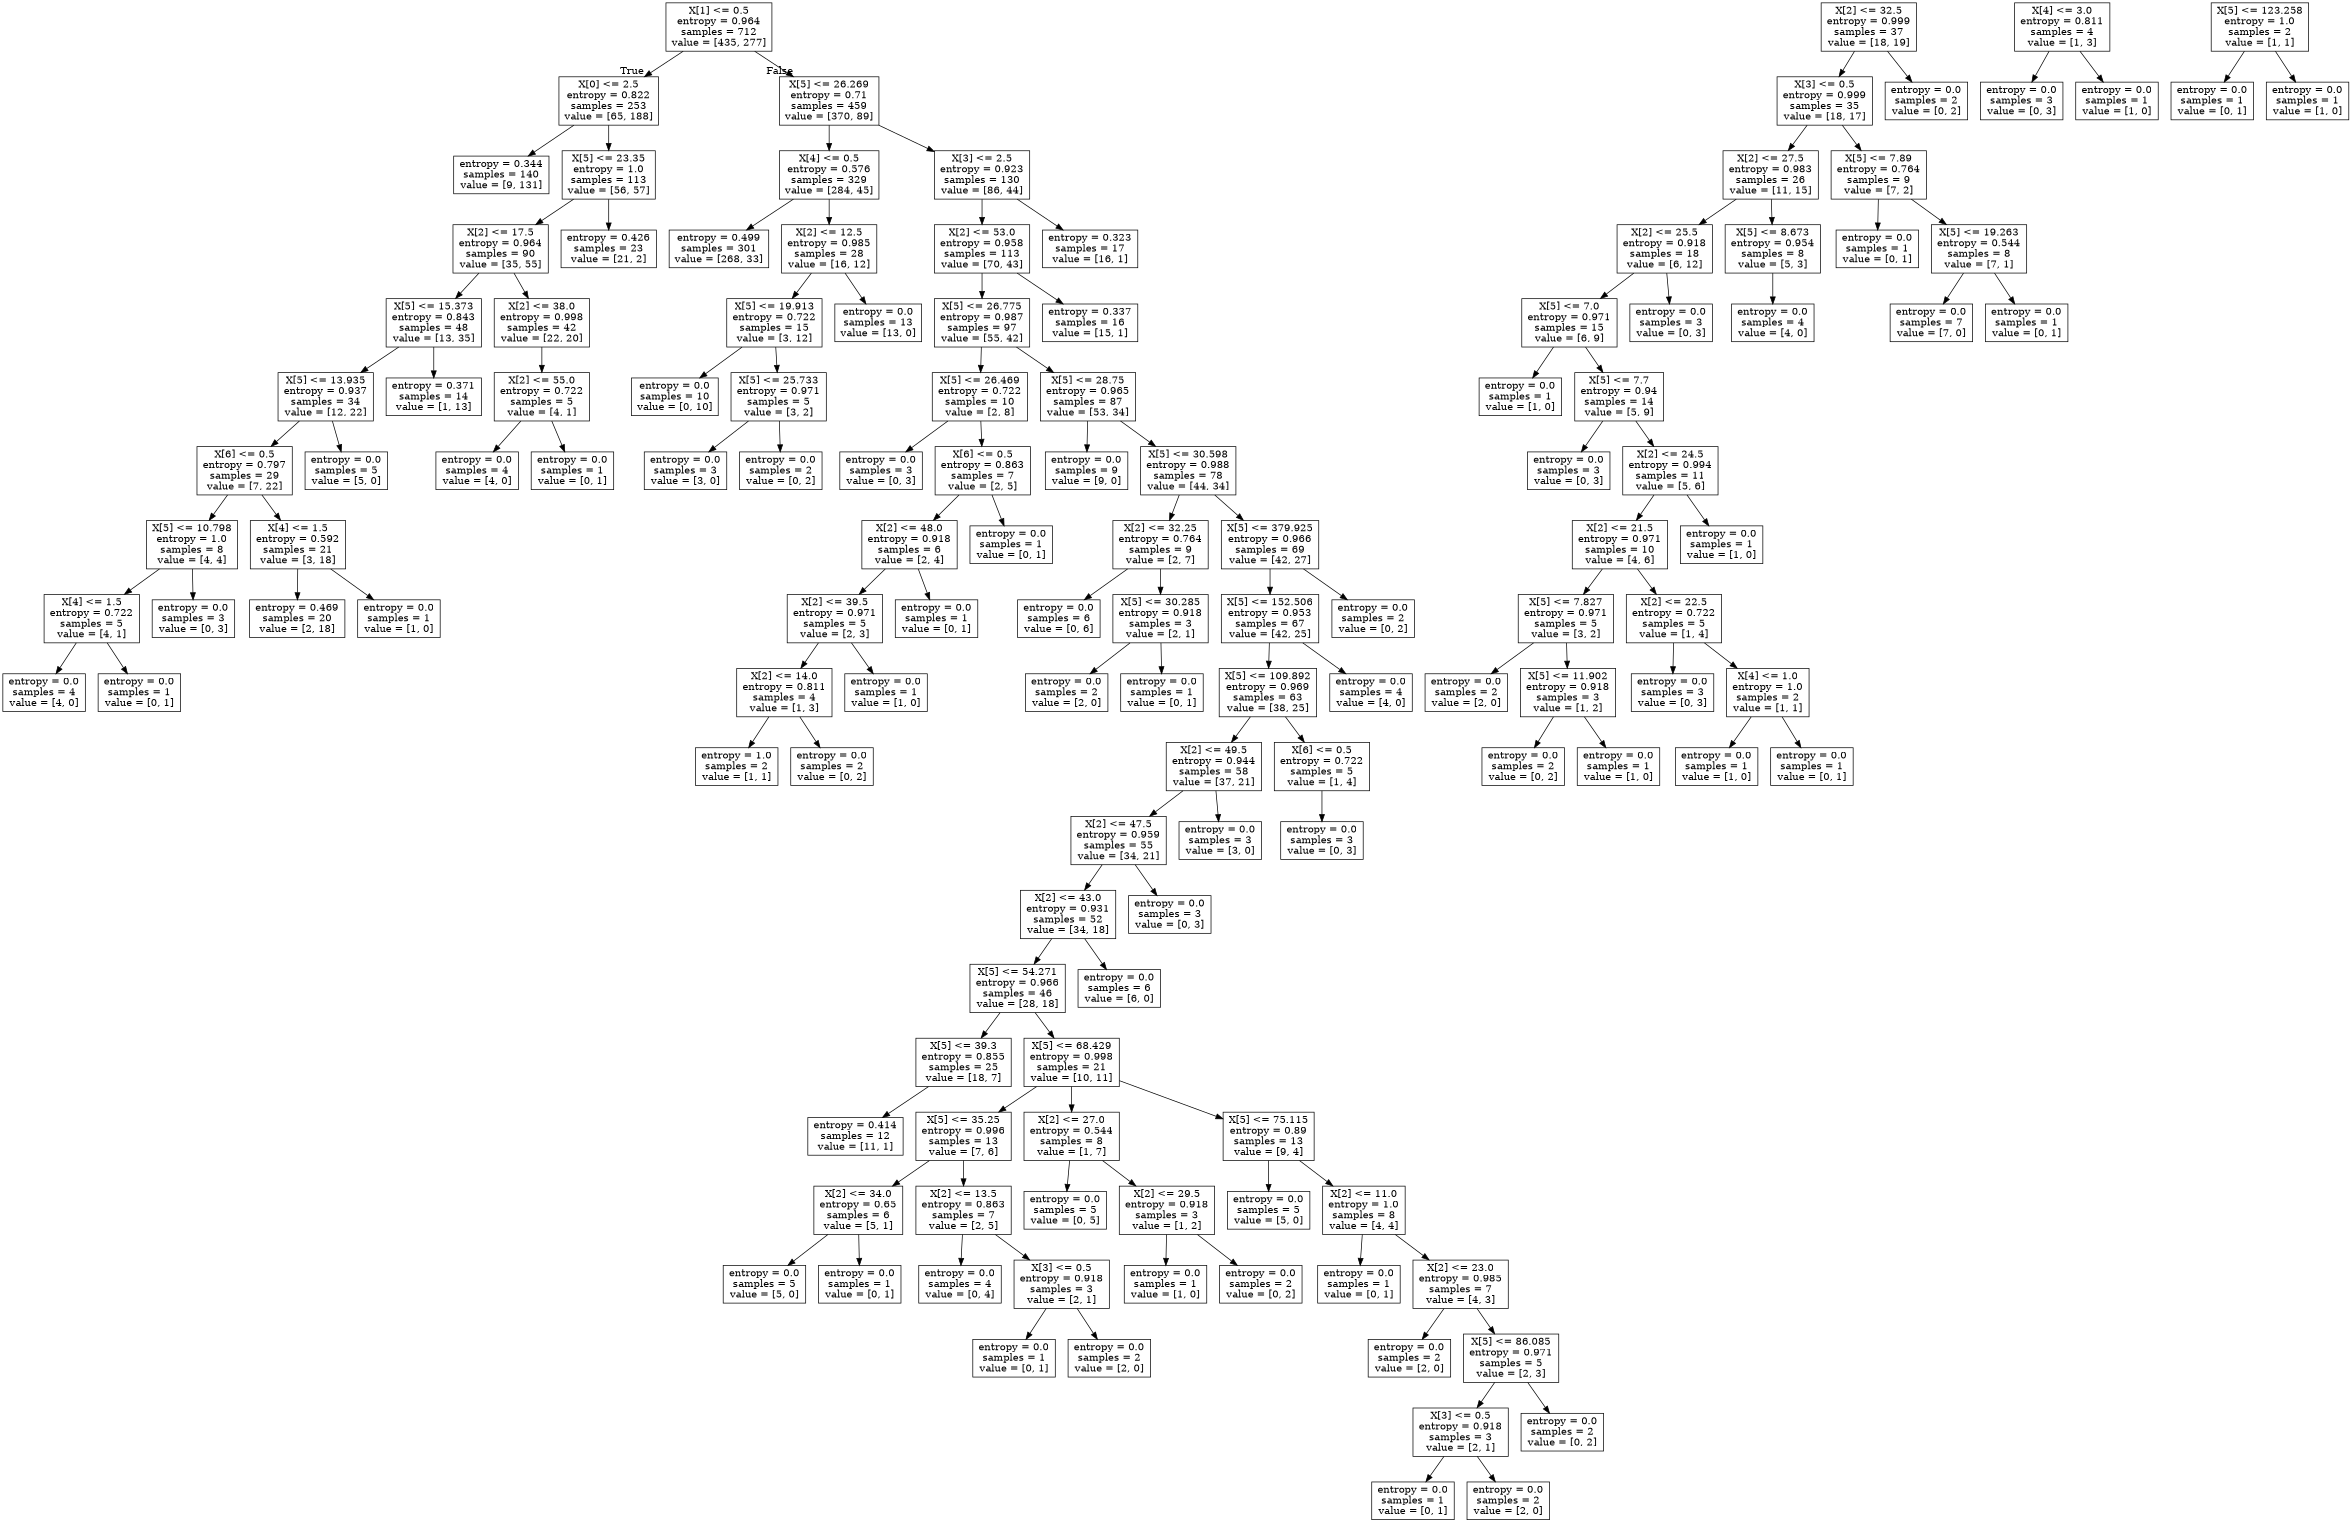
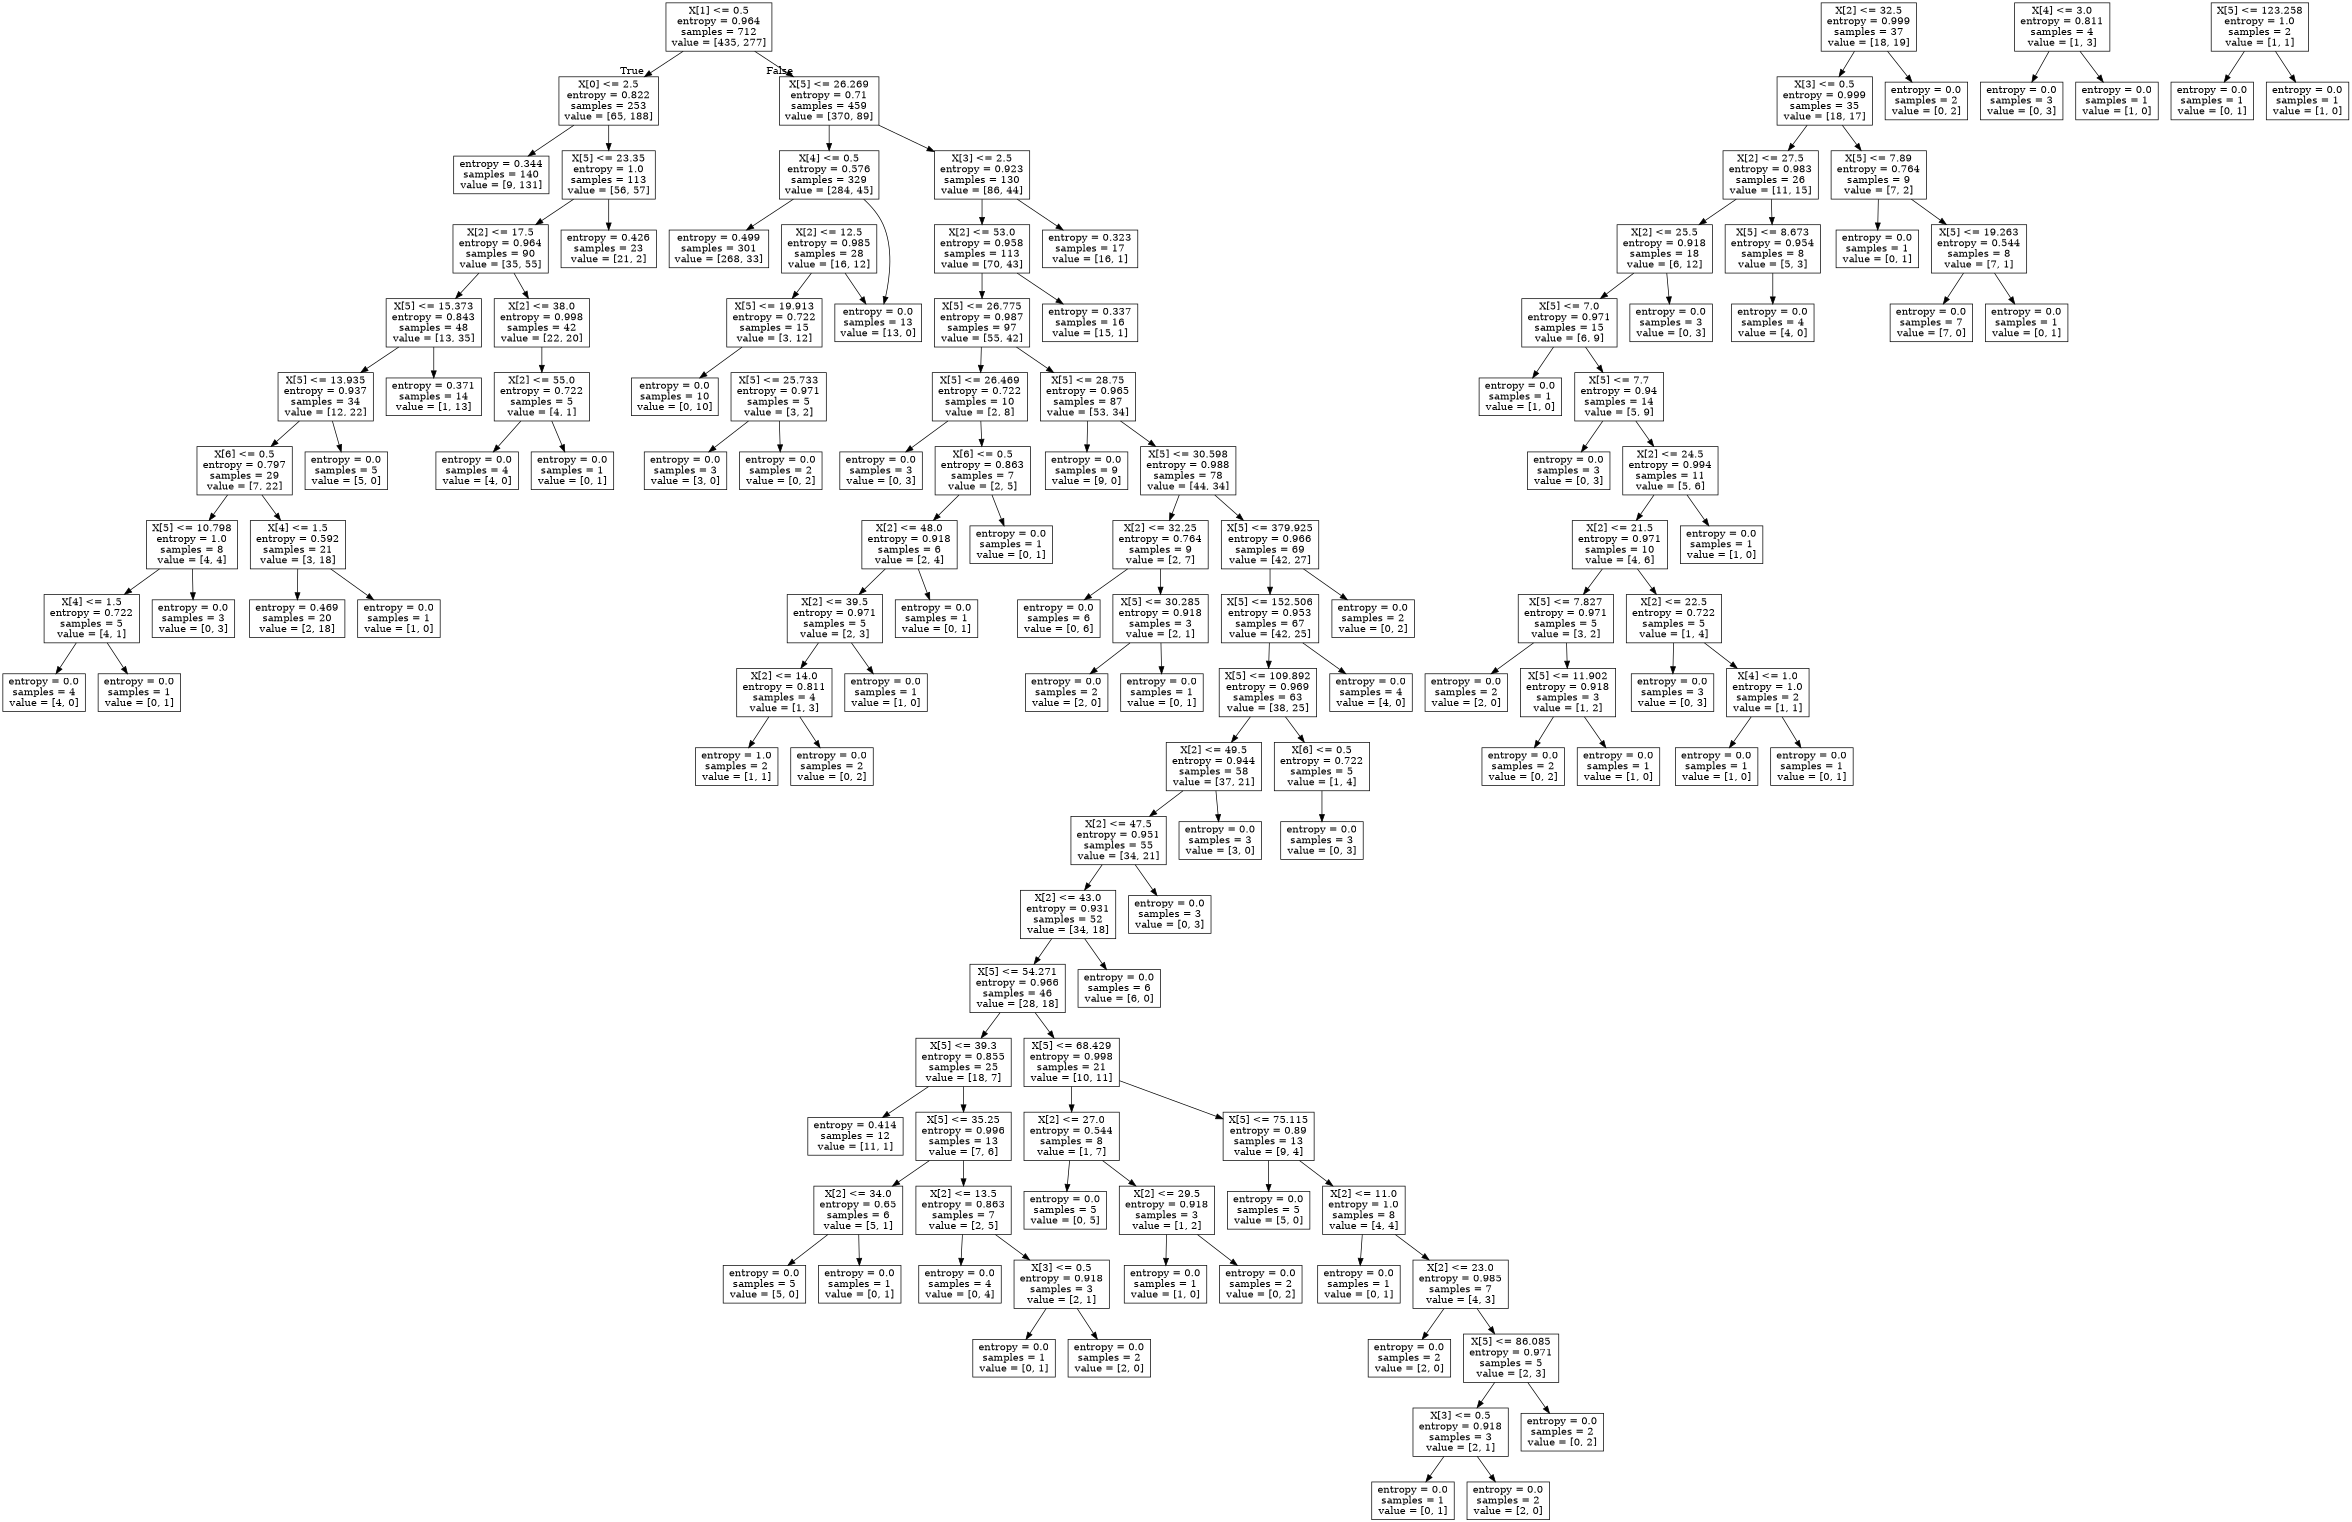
edge "X[4] <= 0.5 entropy = 0.576 samples = 329 value = [284, 45]" -> "X[2] <= 12.5 entropy = 0.985 samples = 28 value = [16, 12]": now "X[4] <= 0.5 entropy = 0.576 samples = 329 value = [284, 45]" -> "entropy = 0.0 samples = 13 value = [13, 0]"
edge "X[5] <= 19.913 entropy = 0.722 samples = 15 value = [3, 12]" -> "X[5] <= 25.733 entropy = 0.971 samples = 5 value = [3, 2]": removed
node "X[2] <= 47.5 entropy = 0.959 samples = 55 value = [34, 21]": label "X[2] <= 47.5 entropy = 0.959 samples = 55 value = [34, 21]" -> "X[2] <= 47.5 entropy = 0.951 samples = 55 value = [34, 21]"
edge "X[5] <= 68.429 entropy = 0.998 samples = 21 value = [10, 11]" -> "X[5] <= 35.25 entropy = 0.996 samples = 13 value = [7, 6]": now "X[5] <= 39.3 entropy = 0.855 samples = 25 value = [18, 7]" -> "X[5] <= 35.25 entropy = 0.996 samples = 13 value = [7, 6]"
